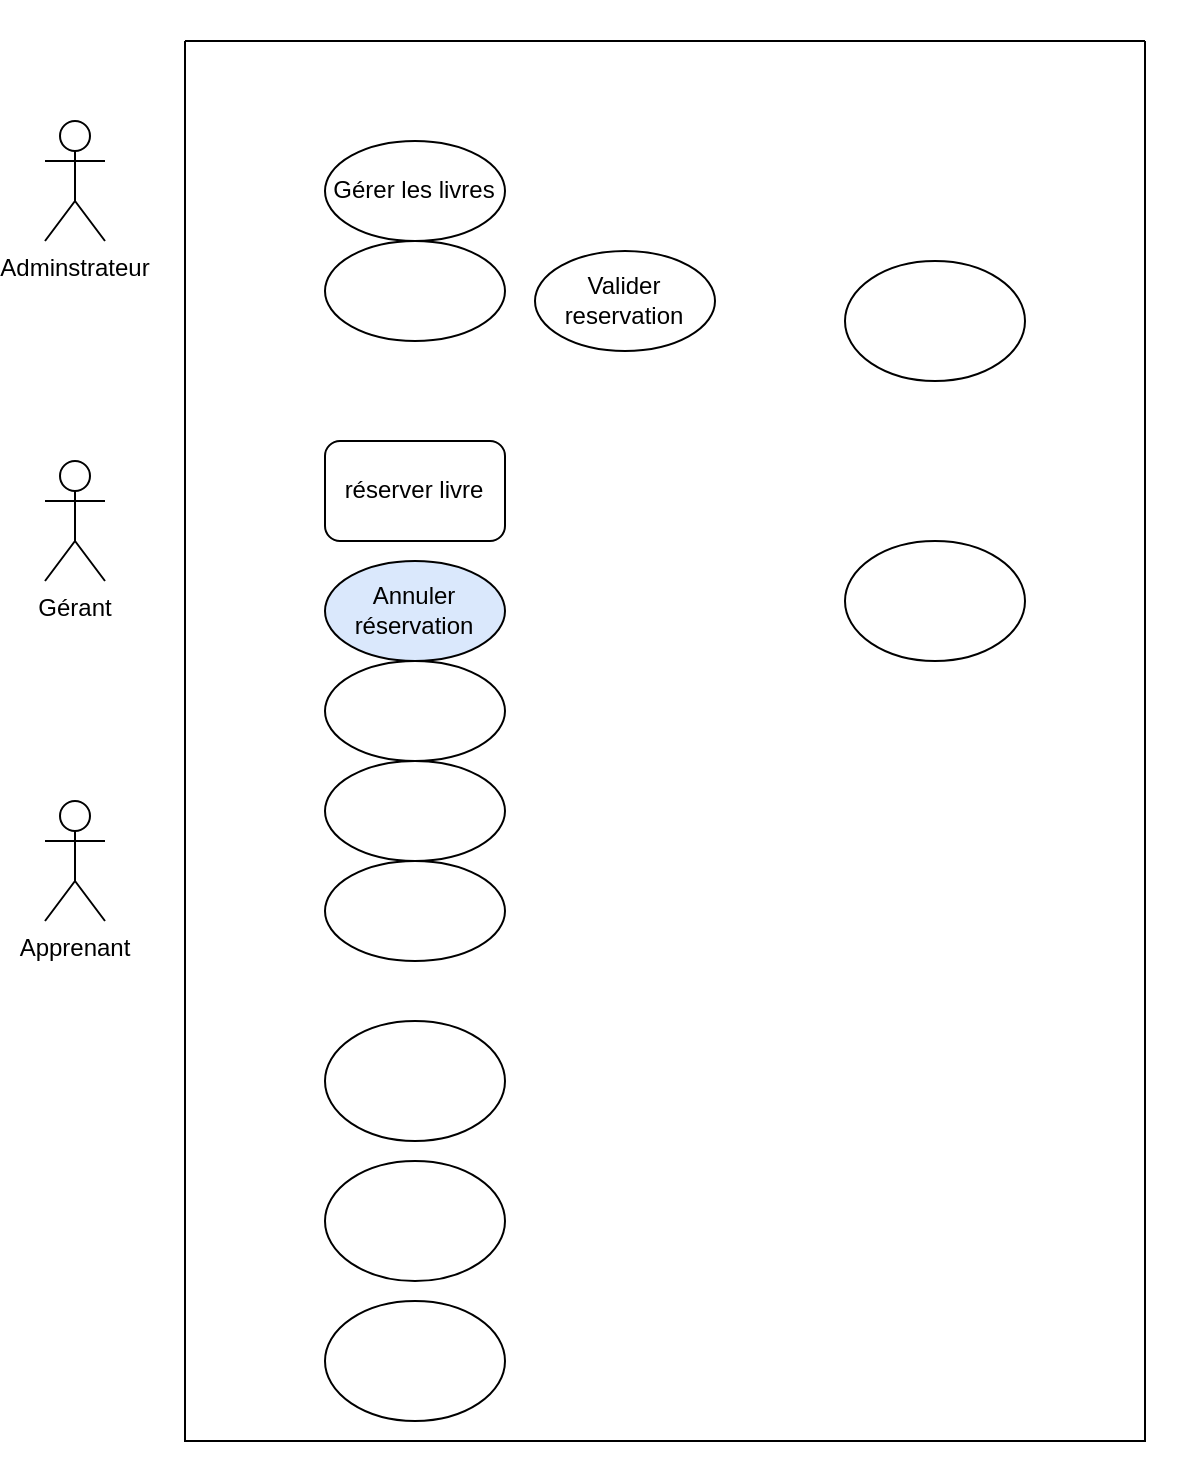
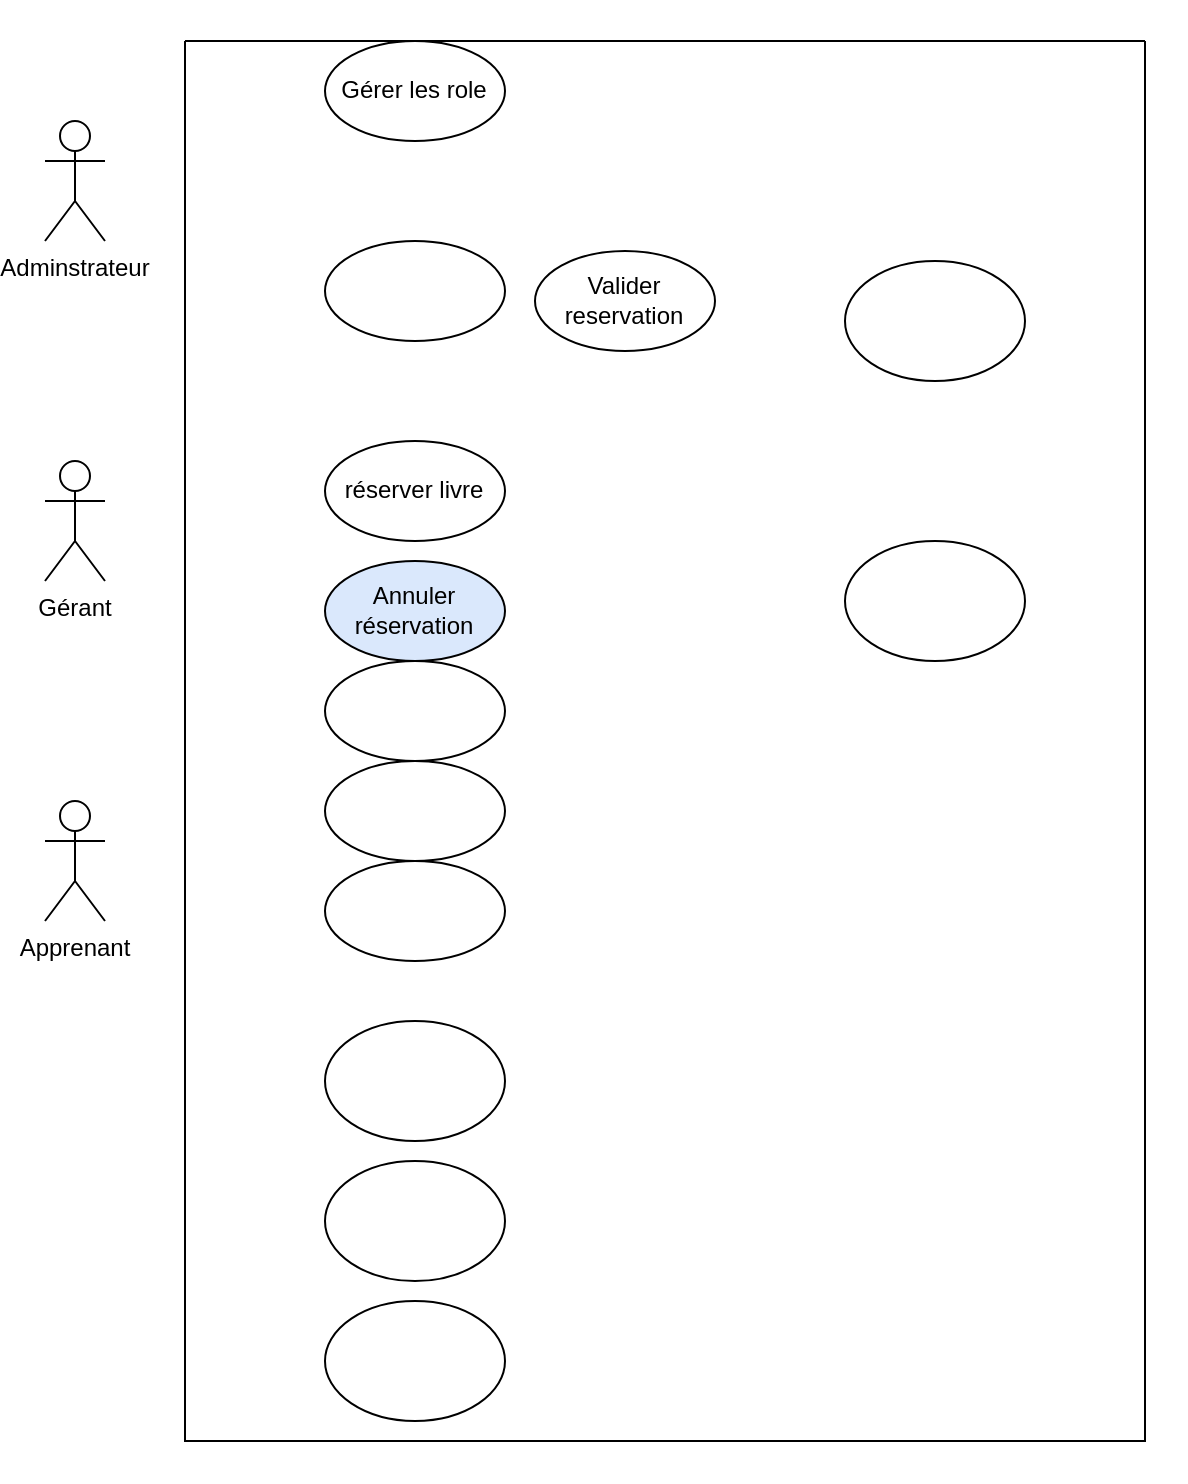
node "Gérer les role": added
node "Gérer les livres": removed
node "réserver livre": shape rounded rectangle -> ellipse
